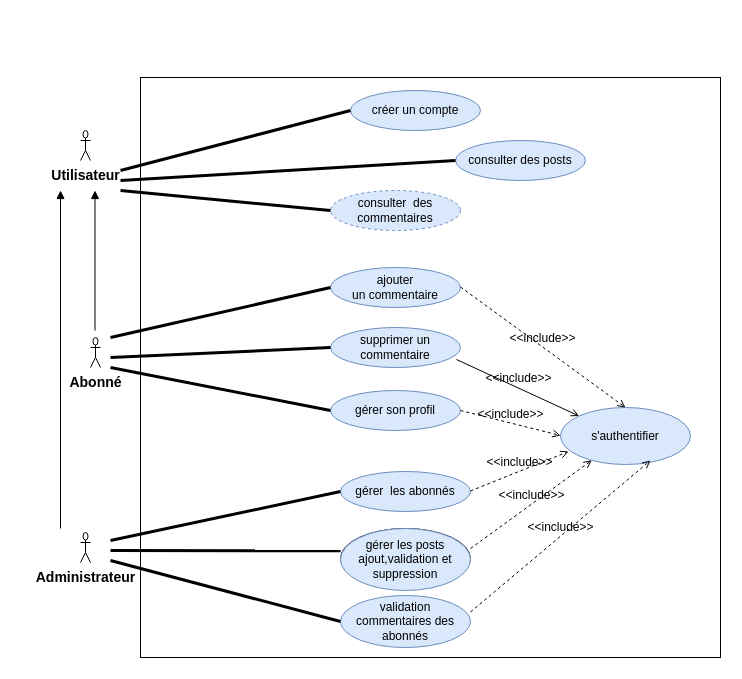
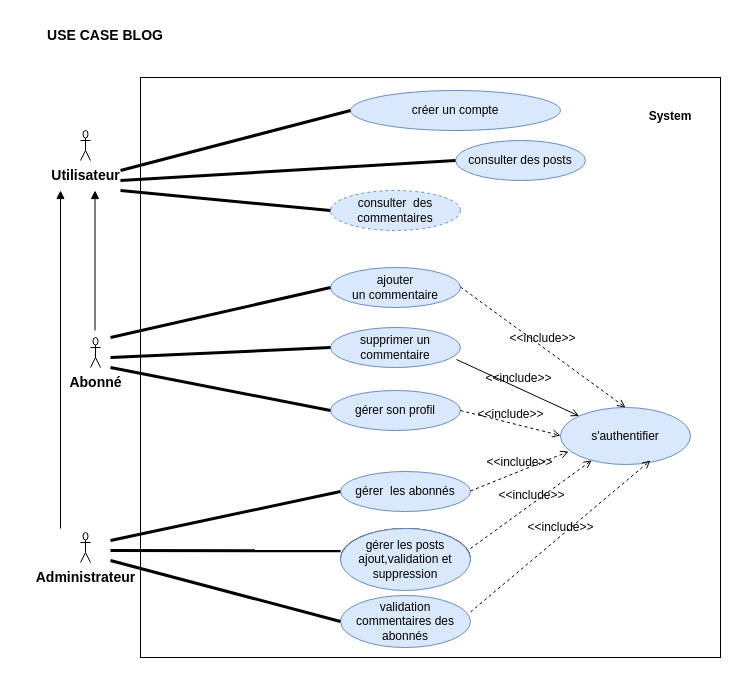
node "USE CASE BLOG": added
node "créer un compte": size 130x40 -> 210x40
node "System": added
